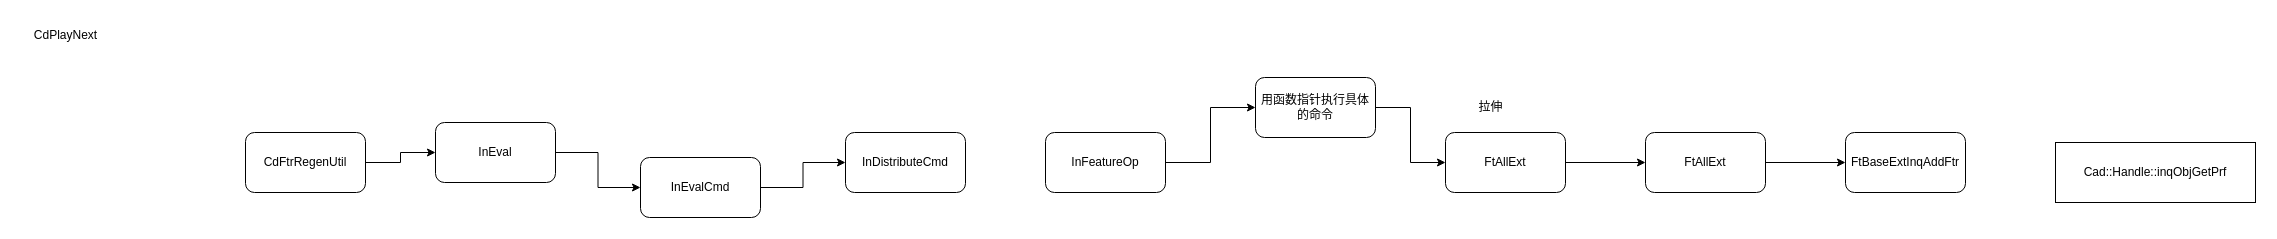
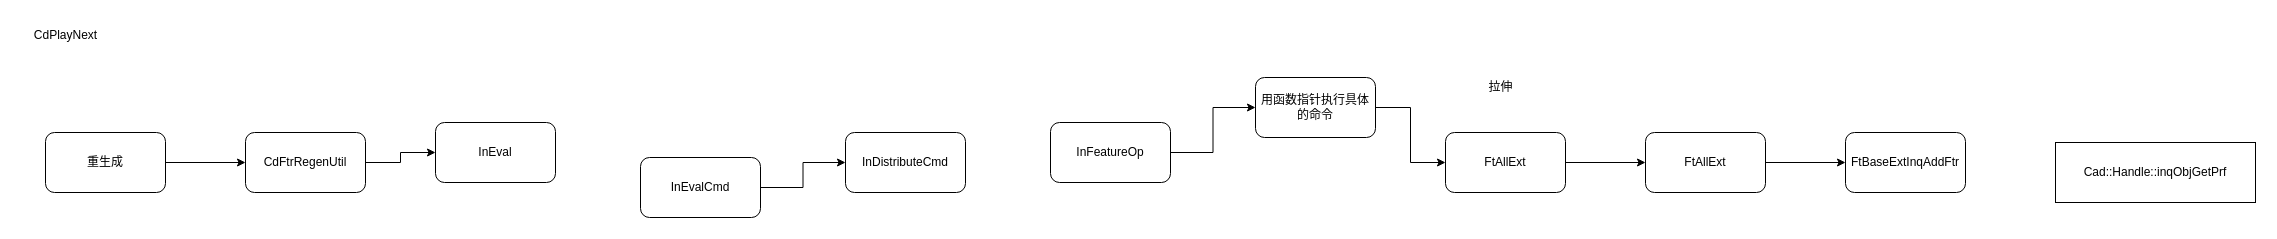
node "拉伸": moved (1491, 108) -> (1501, 88)
node "重生成": added
edge "重生成" -> "CdFtrRegenUtil": added
node "InFeatureOp": moved (1106, 163) -> (1111, 153)
edge "InEval" -> "InEvalCmd": removed
